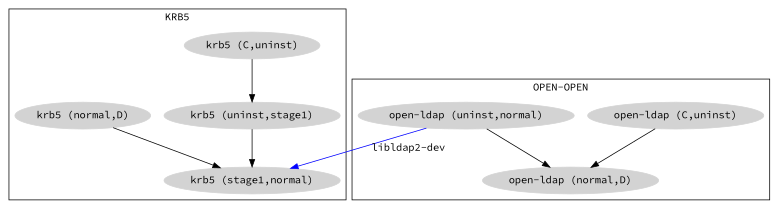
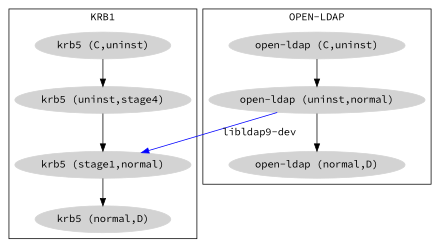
cluster "KRB5": label "KRB5" -> "KRB1"
cluster "OPEN-OPEN": label "OPEN-OPEN" -> "OPEN-LDAP"
node "krb5 (uninst,stage1)": label "krb5 (uninst,stage1)" -> "krb5 (uninst,stage4)"
edge "krb5 (normal,D)" -> "krb5 (stage1,normal)": reversed
edge "open-ldap (C,uninst)" -> "open-ldap (normal,D)": now "open-ldap (C,uninst)" -> "open-ldap (uninst,normal)"
edge "open-ldap (uninst,normal)" -> "krb5 (stage1,normal)": label "libldap2-dev" -> "libldap9-dev"
